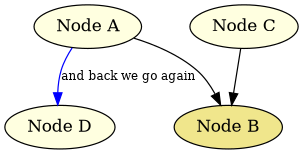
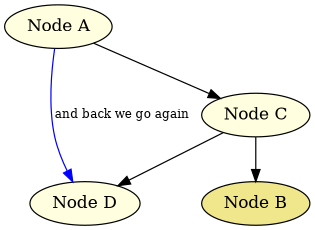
edge "Node A" -> "Node B": now "Node A" -> "Node C"
edge "Node C" -> "Node D": added
